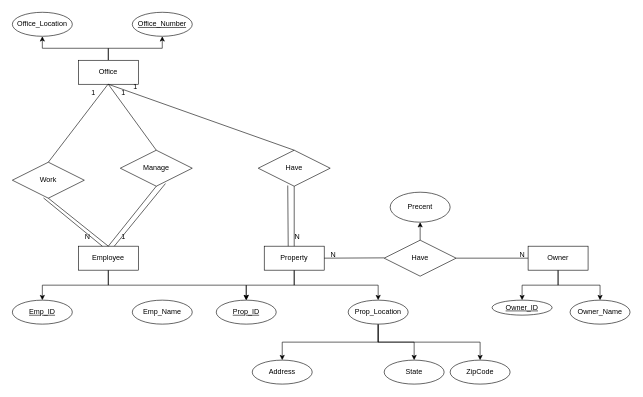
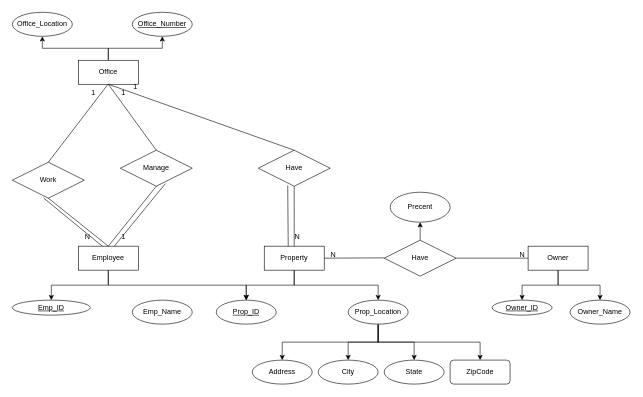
node "Emp_ID": size 60x24 -> 78x15
edge "Prop_Location" -> "City": added
node "City": added
node "ZipCode": shape ellipse -> rounded rectangle
